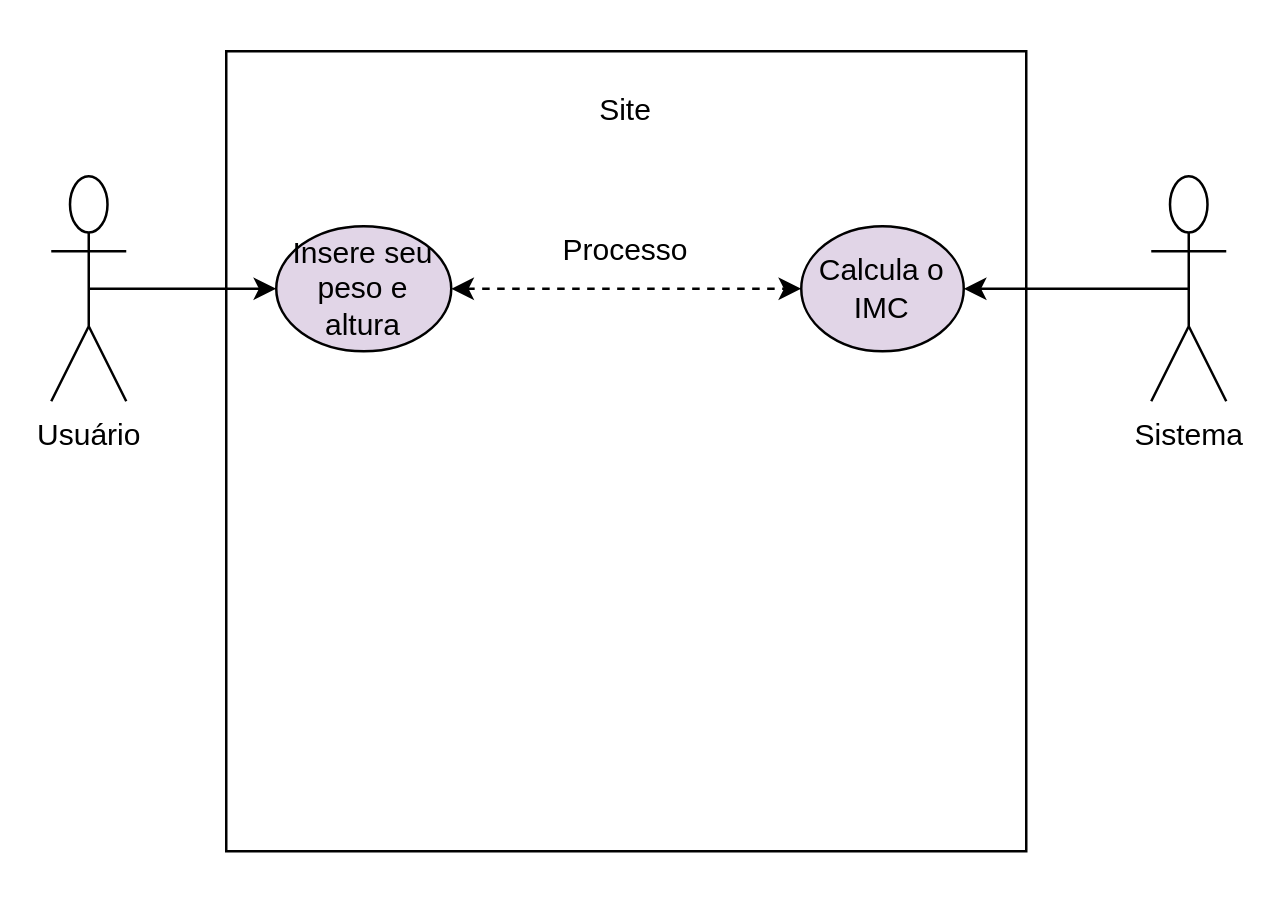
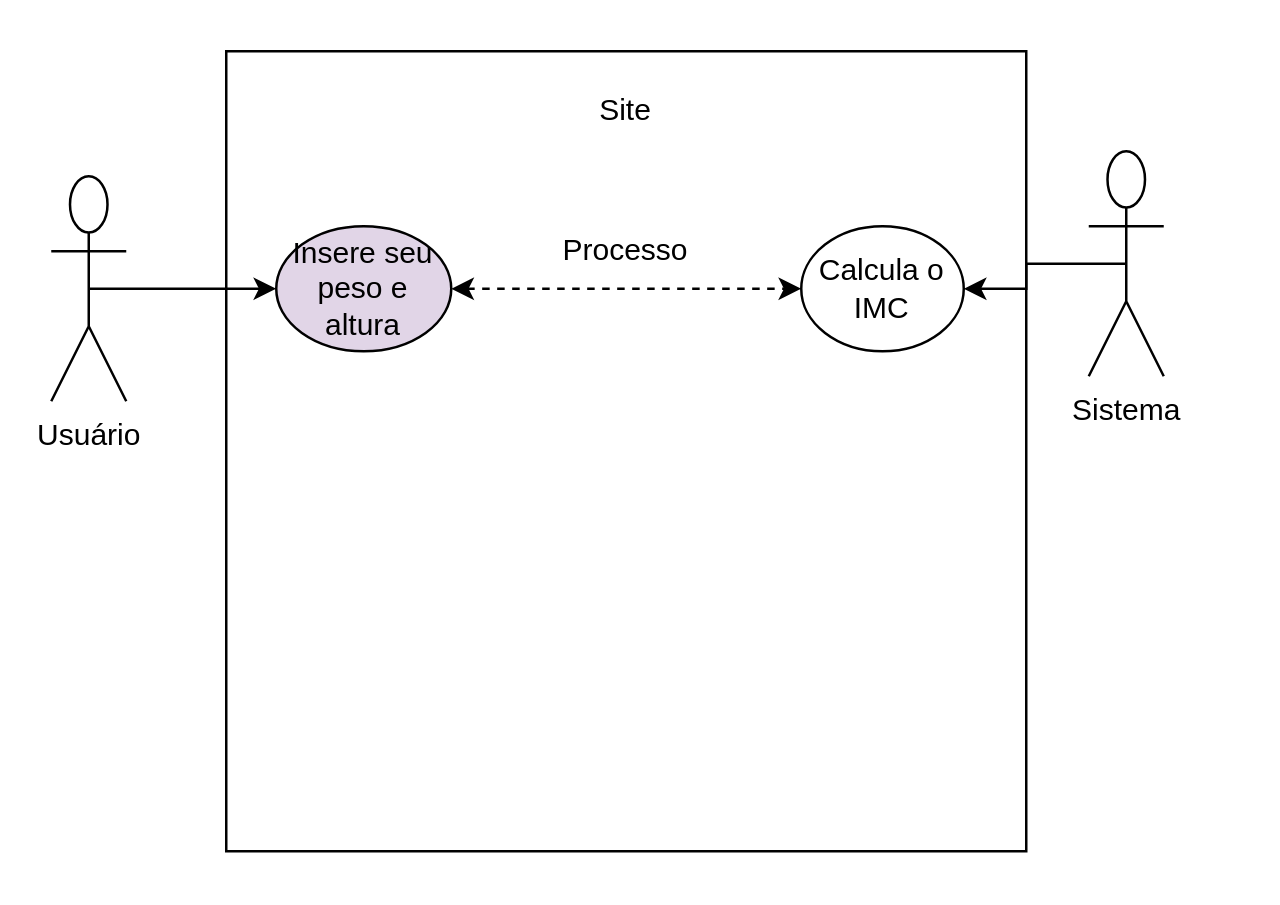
node "Calcula o IMC": fillcolor #e1d5e7 -> #ffffff
node "Sistema": moved (1189, 289) -> (1126, 264)
